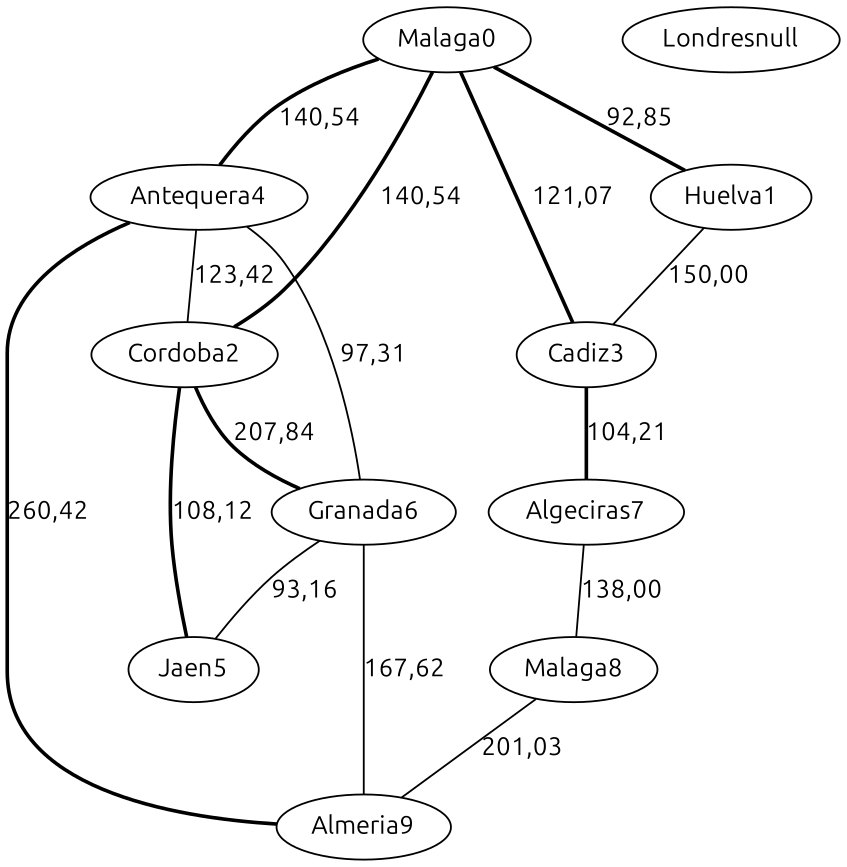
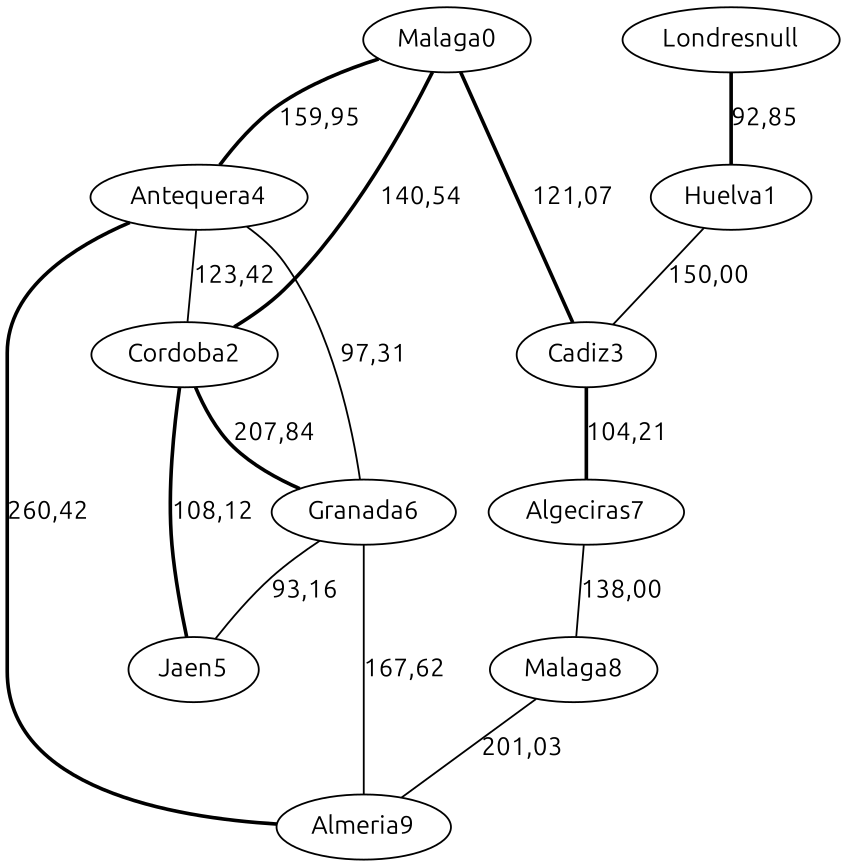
edge "Malaga0" -- "Antequera4": label "140,54" -> "159,95"
edge "Malaga0" -- "Huelva1": now "Londresnull" -- "Huelva1"
